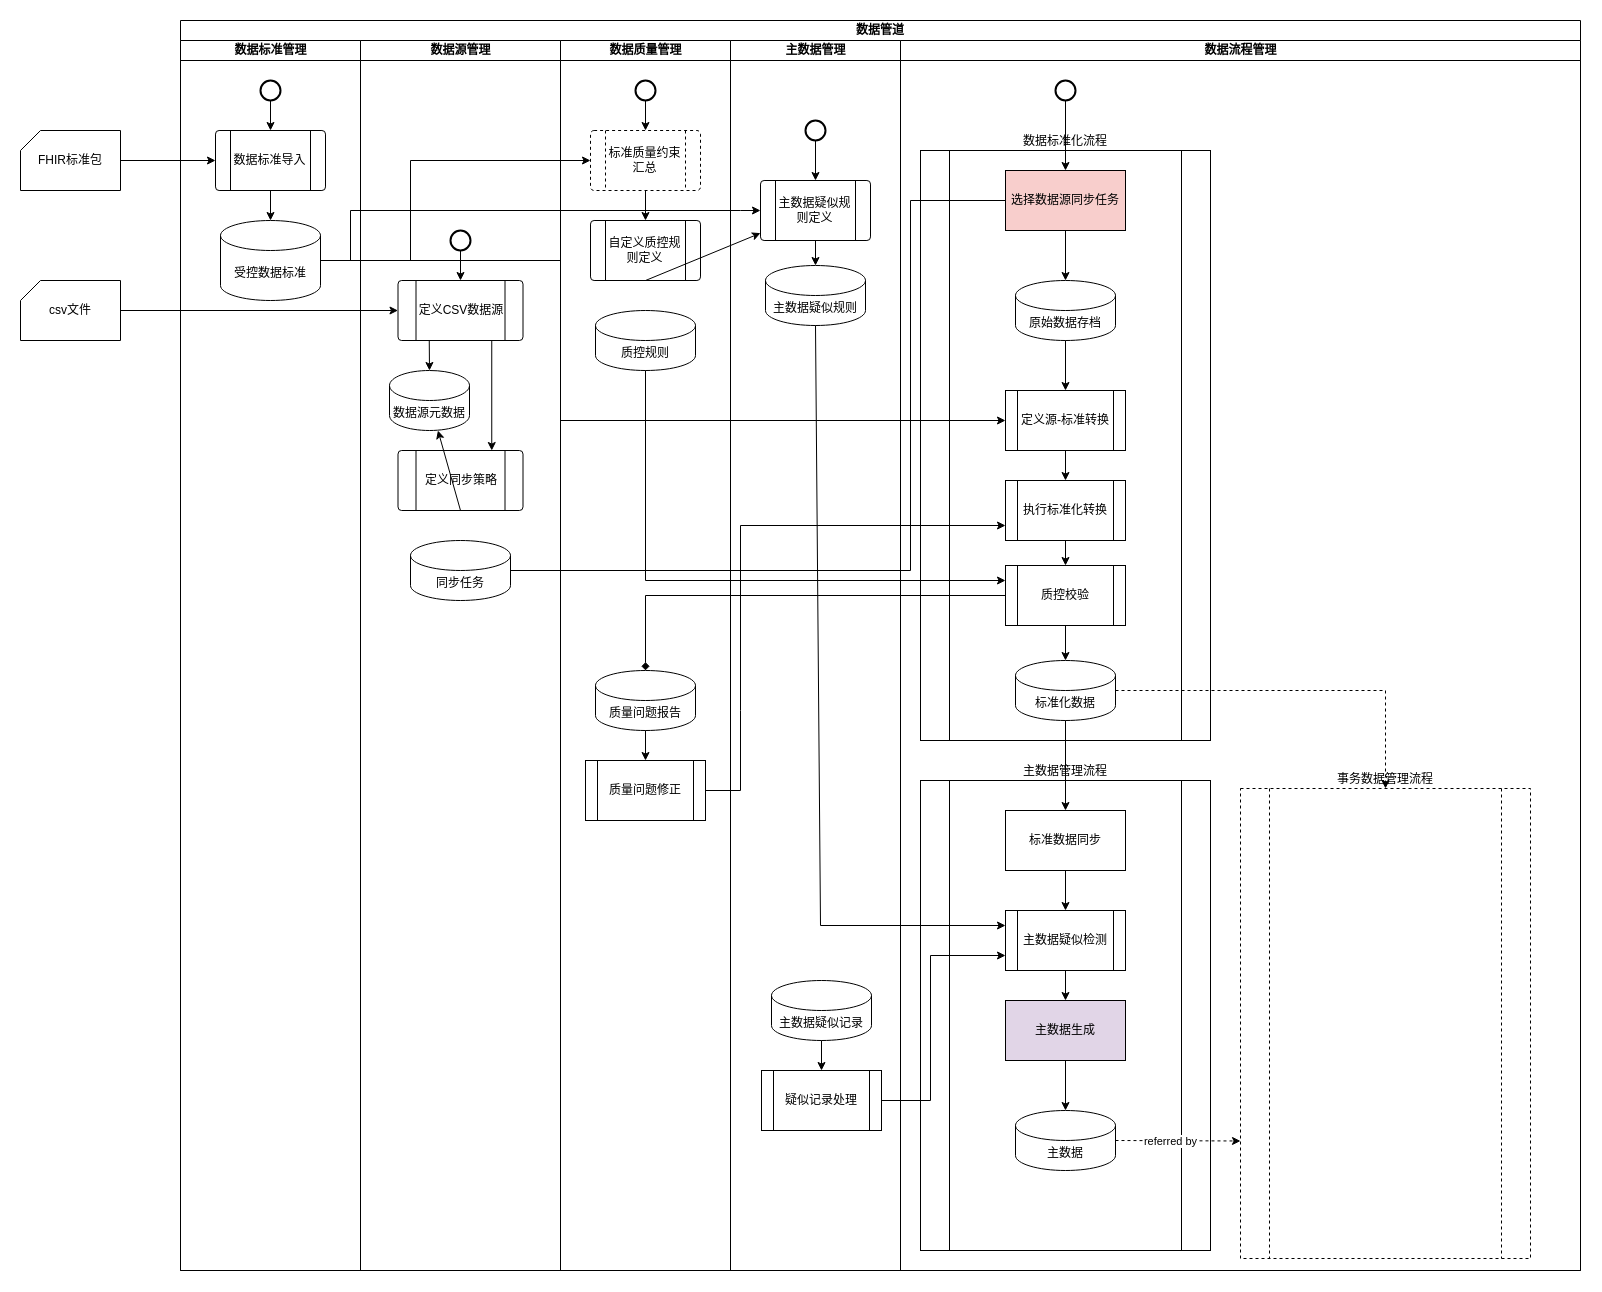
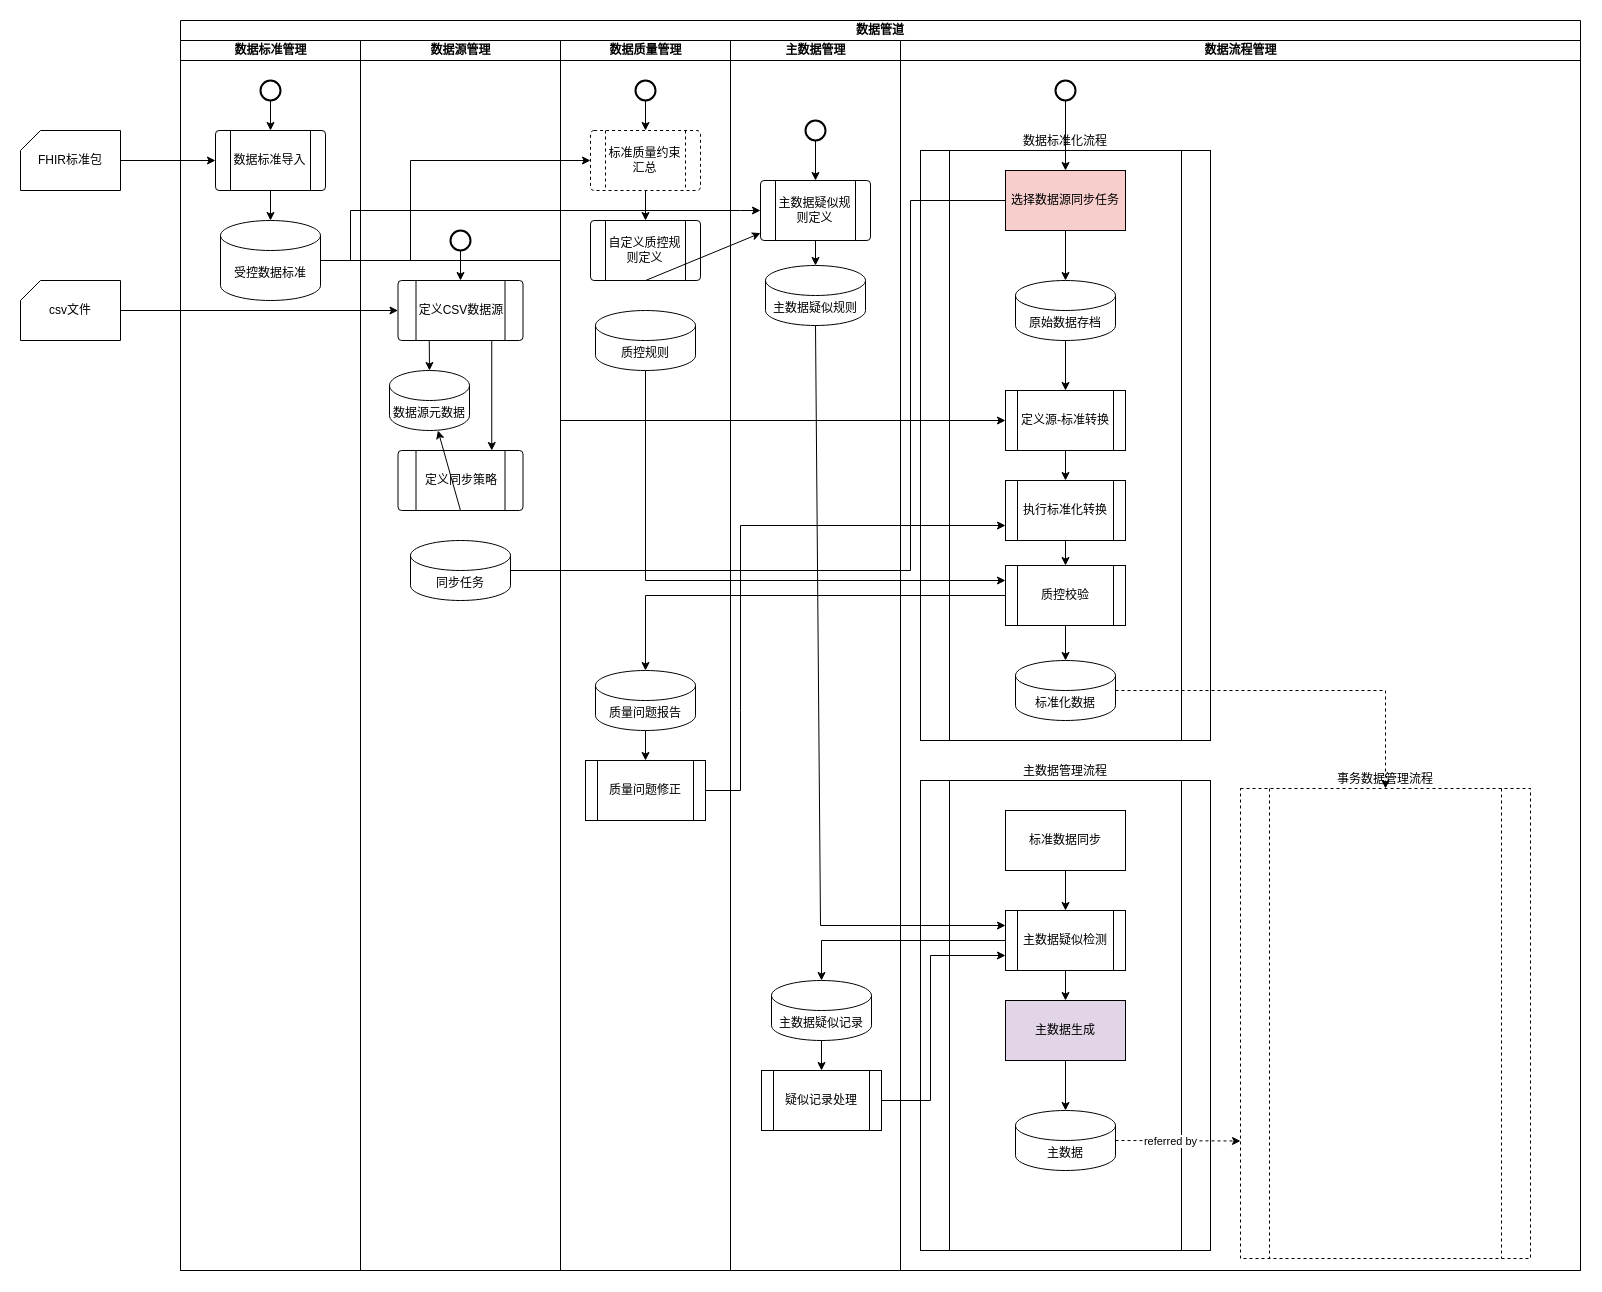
edge "质控校验" -> "质量问题报告": arrowhead diamond -> classic
edge "标准化数据" -> "标准数据同步": removed
edge "主数据疑似检测" -> "主数据疑似记录": added
